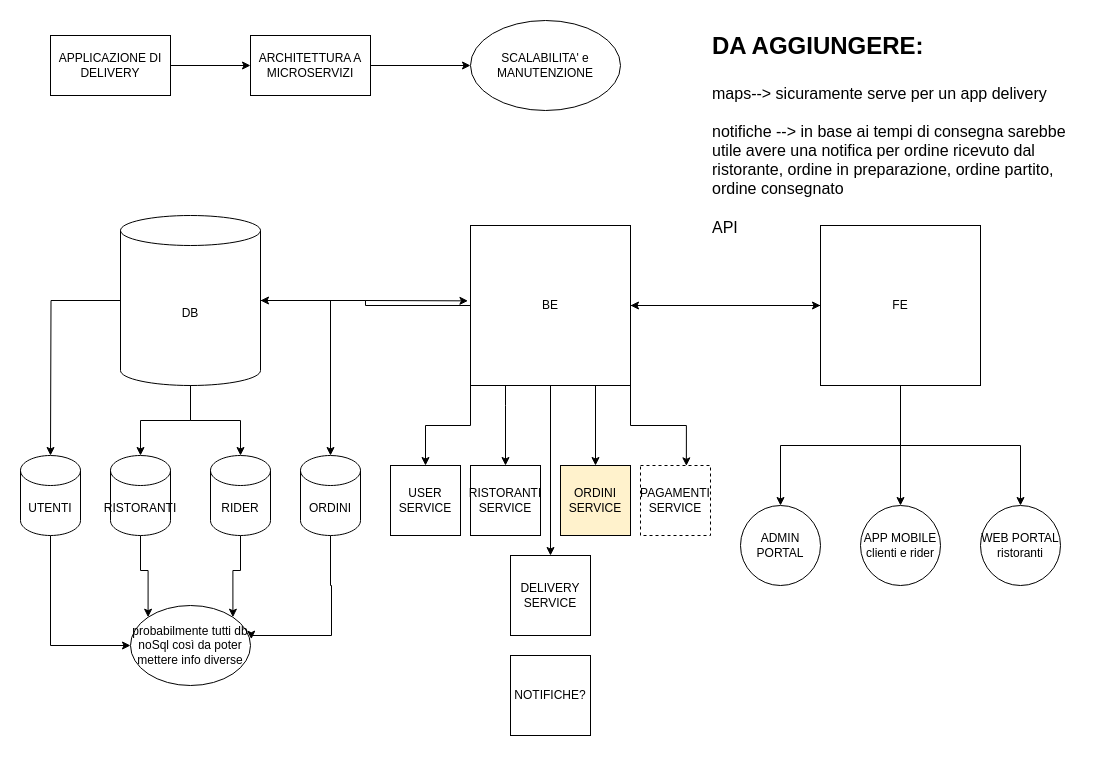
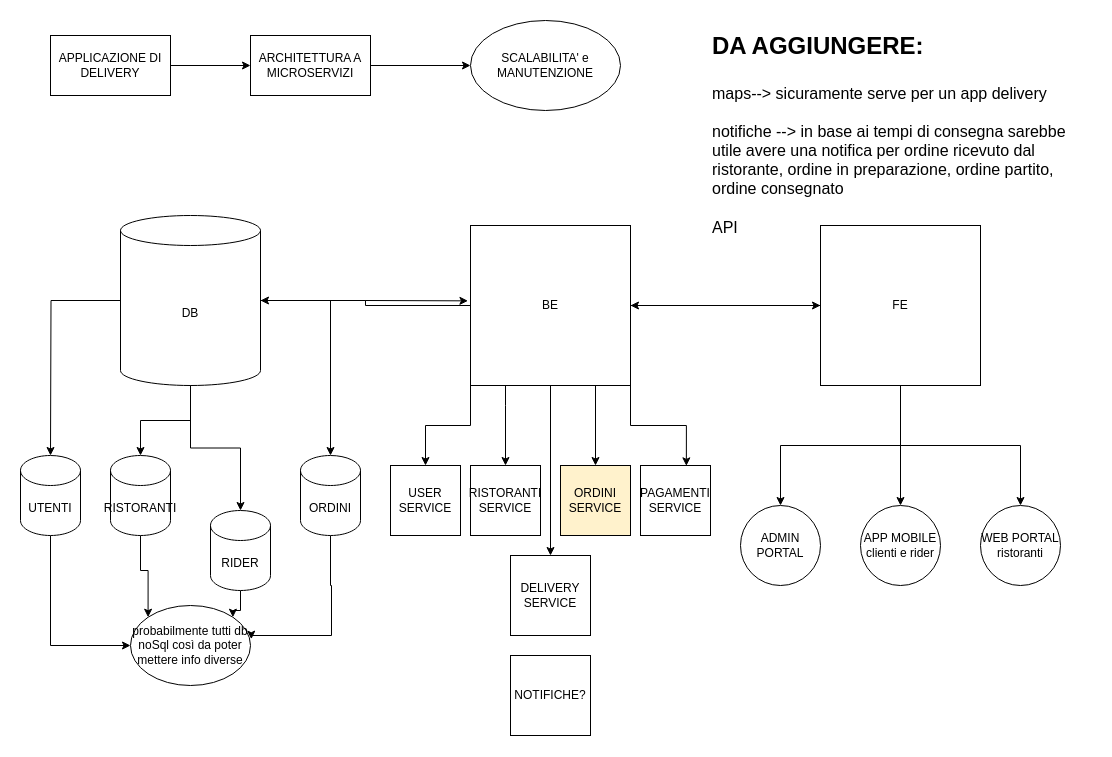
node "RIDER": moved (241, 496) -> (241, 551)
node "PAGAMENTI SERVICE": style dashed -> solid
